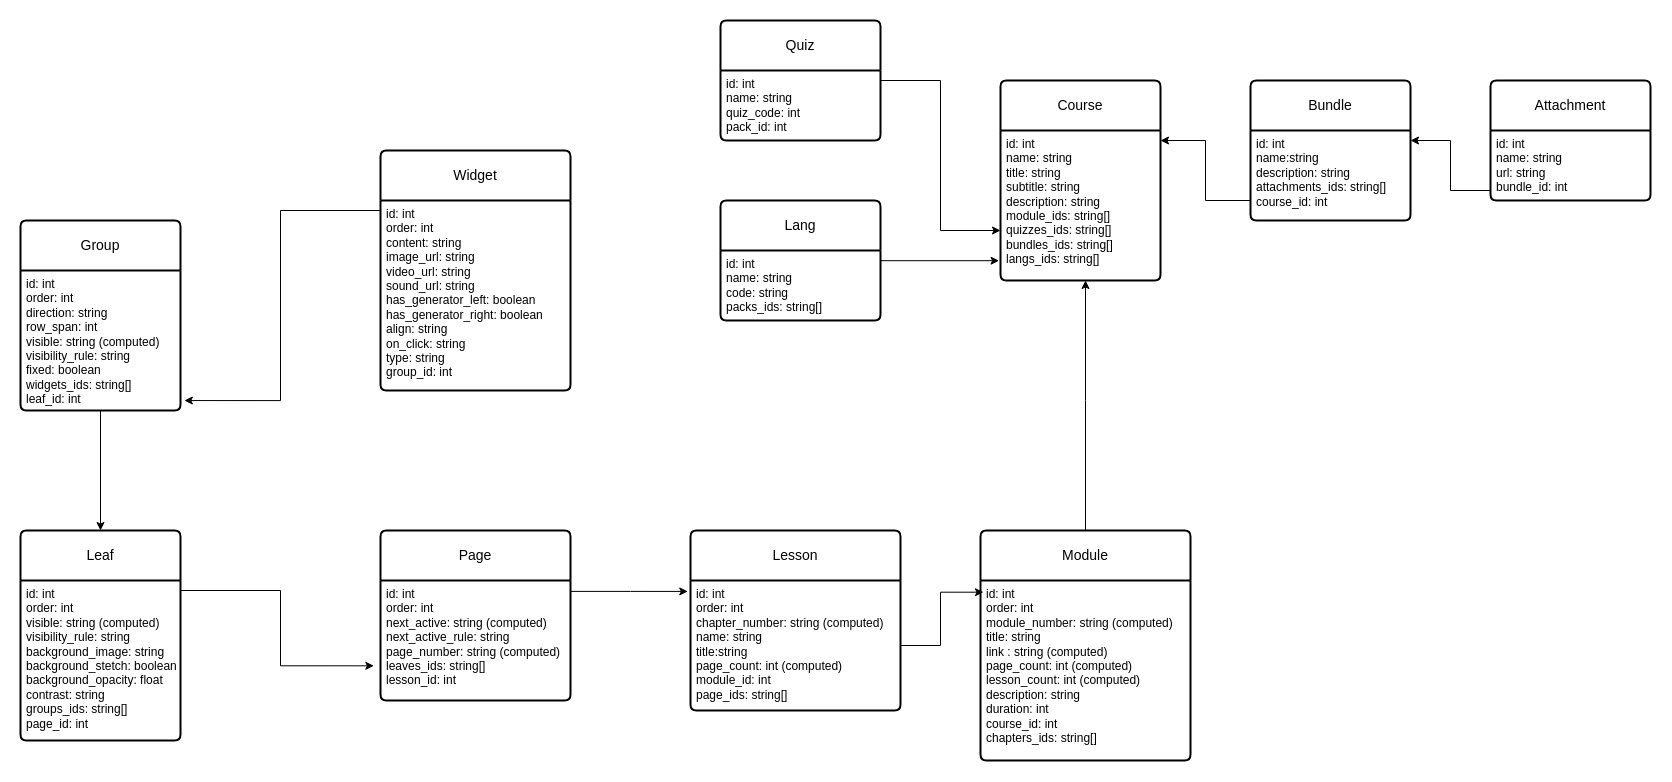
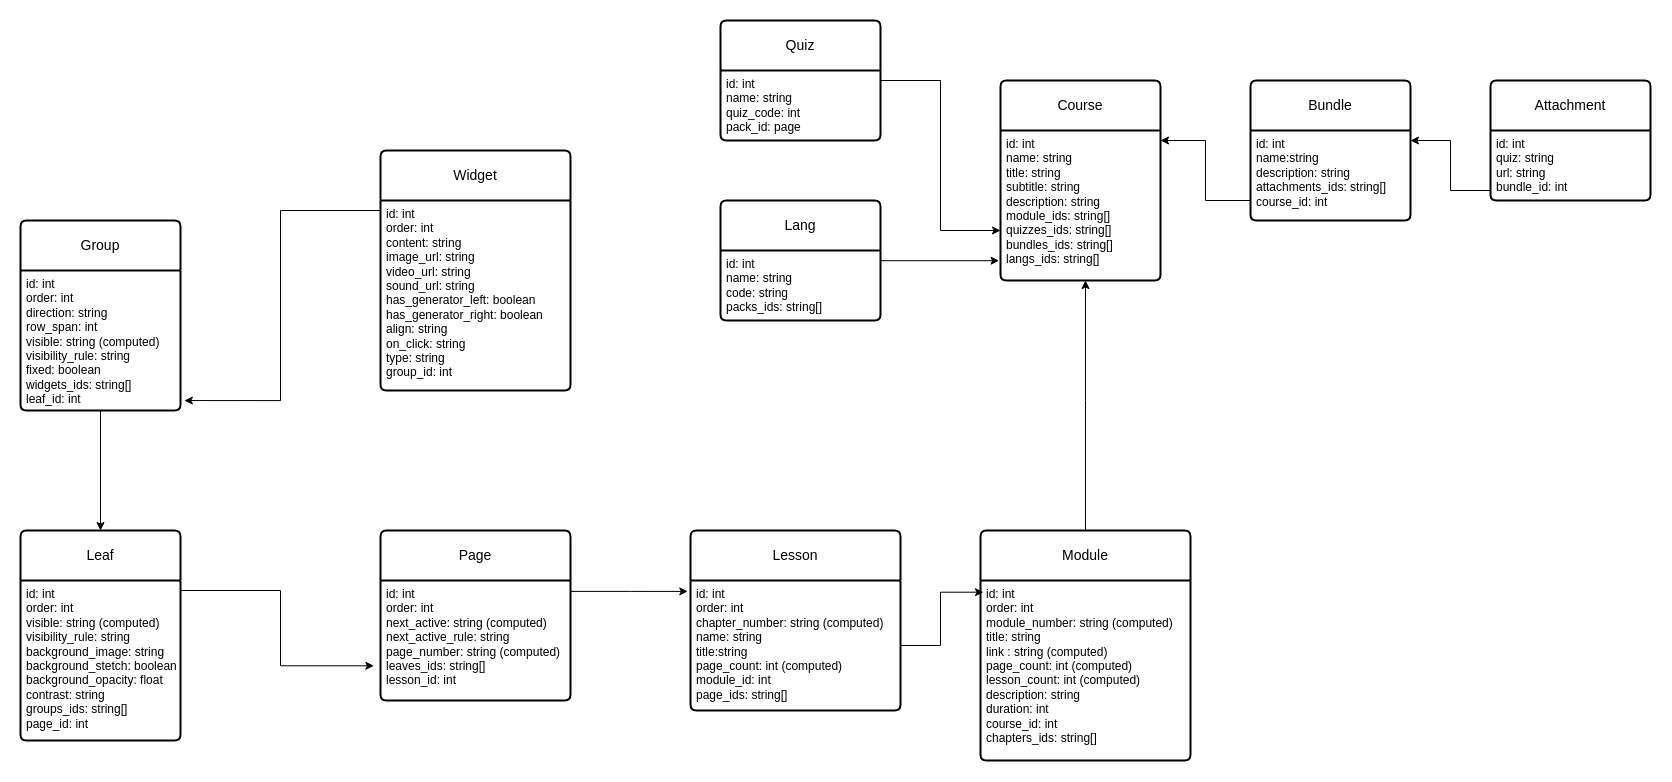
node "id: int name: string quiz_code: int pack_id: int": label "id: int name: string quiz_code: int pack_id: int" -> "id: int name: string quiz_code: int pack_id: page"
node "id: int name: string url: string bundle_id: int": label "id: int name: string url: string bundle_id: int" -> "id: int quiz: string url: string bundle_id: int"
